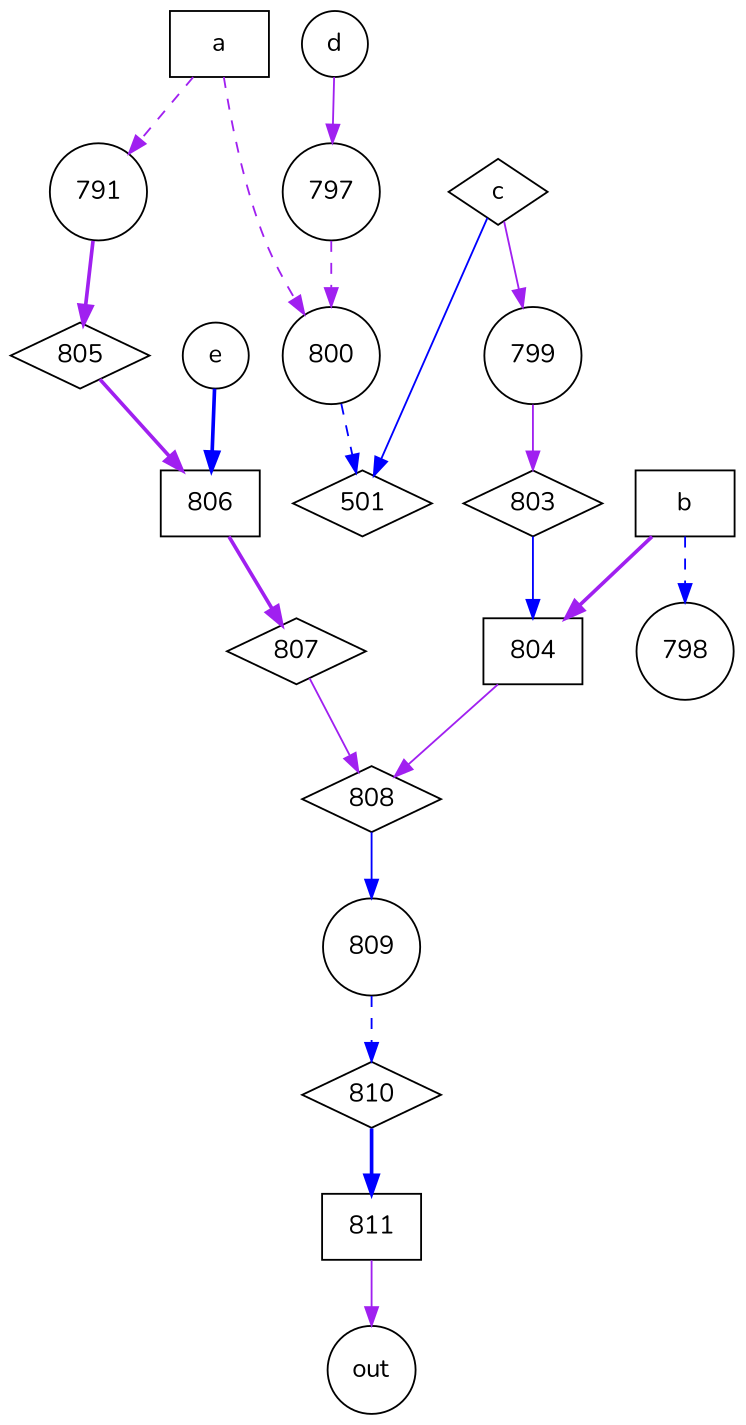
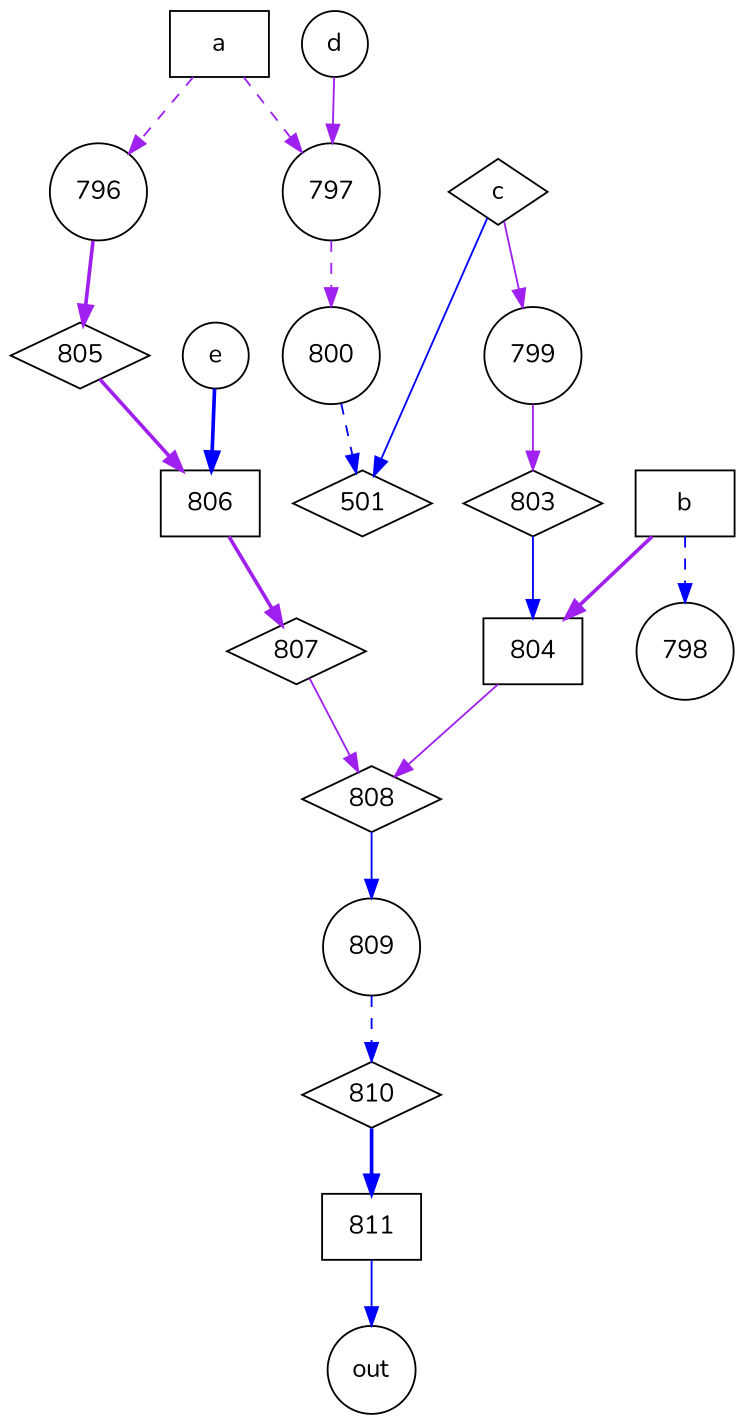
edge "a" -> "800": now "a" -> "797"
node "791": label "791" -> "796"
edge "811" -> "out": color purple -> blue
